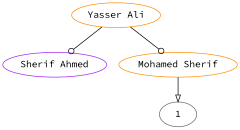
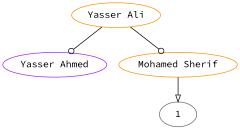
node "Sherif Ahmed": label "Sherif Ahmed" -> "Yasser Ahmed"
